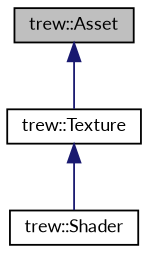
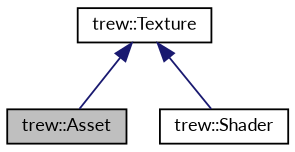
edge "trew::Texture" -> "trew::Asset": reversed
